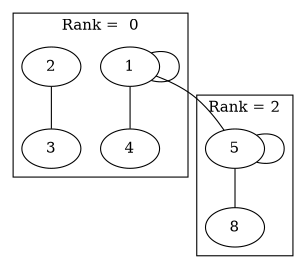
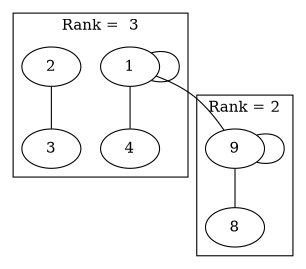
cluster "Rank =  0": label "Rank =  0" -> "Rank =  3"
node "5": label "5" -> "9"
